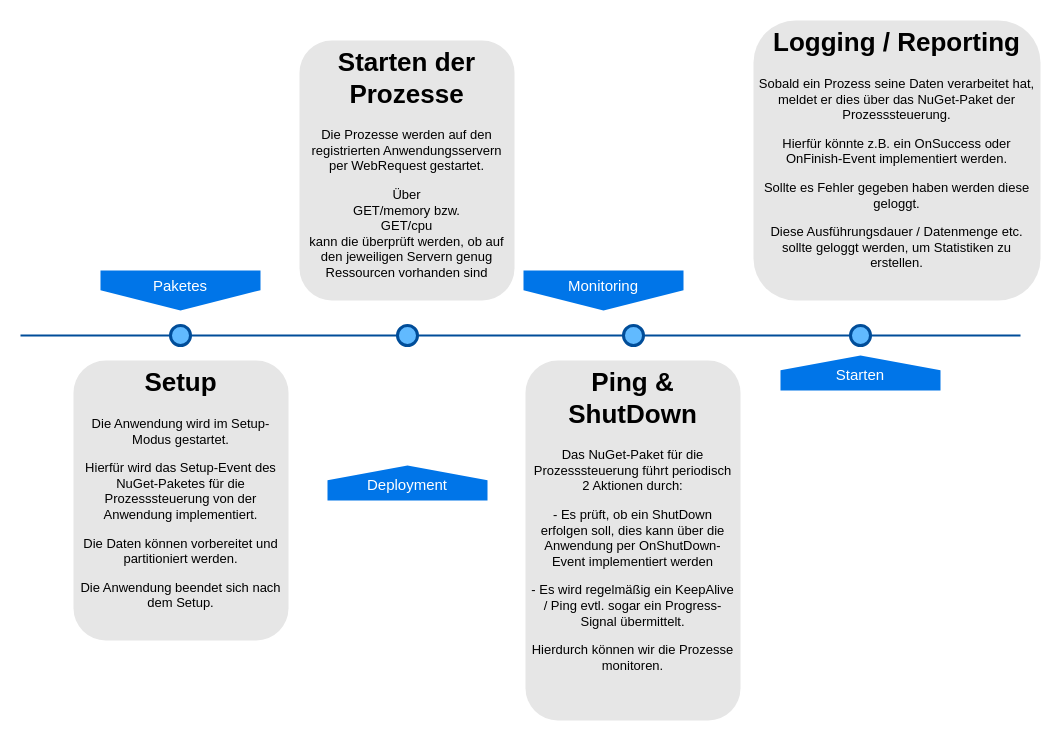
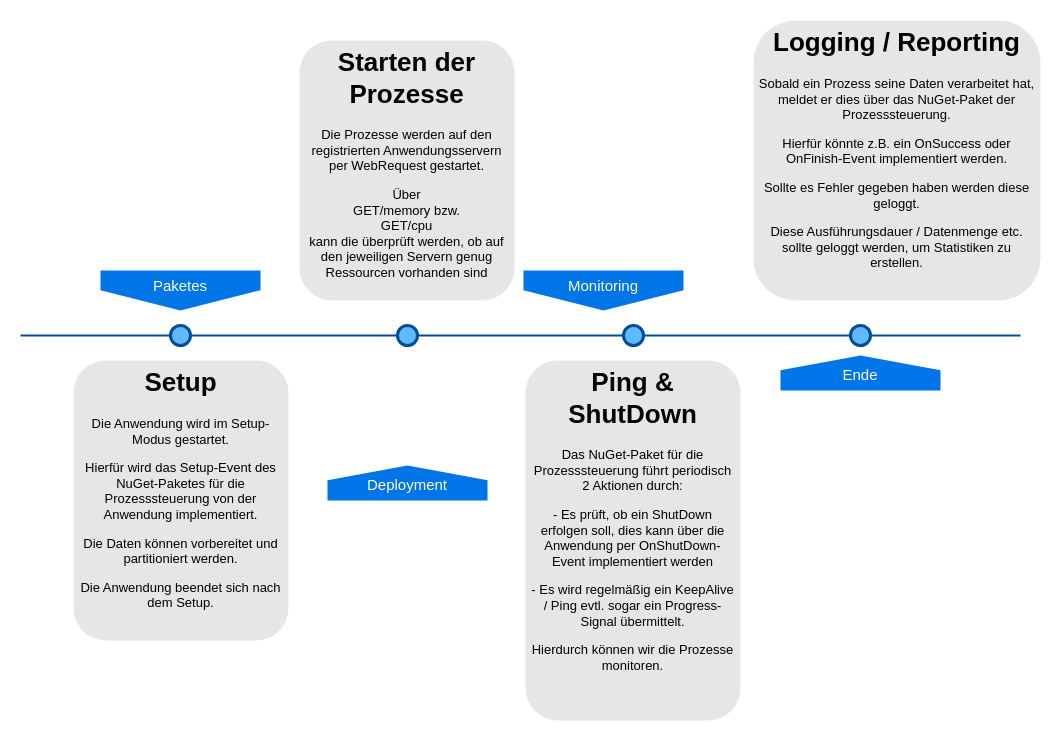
node "Starten": label "Starten" -> "Ende"
